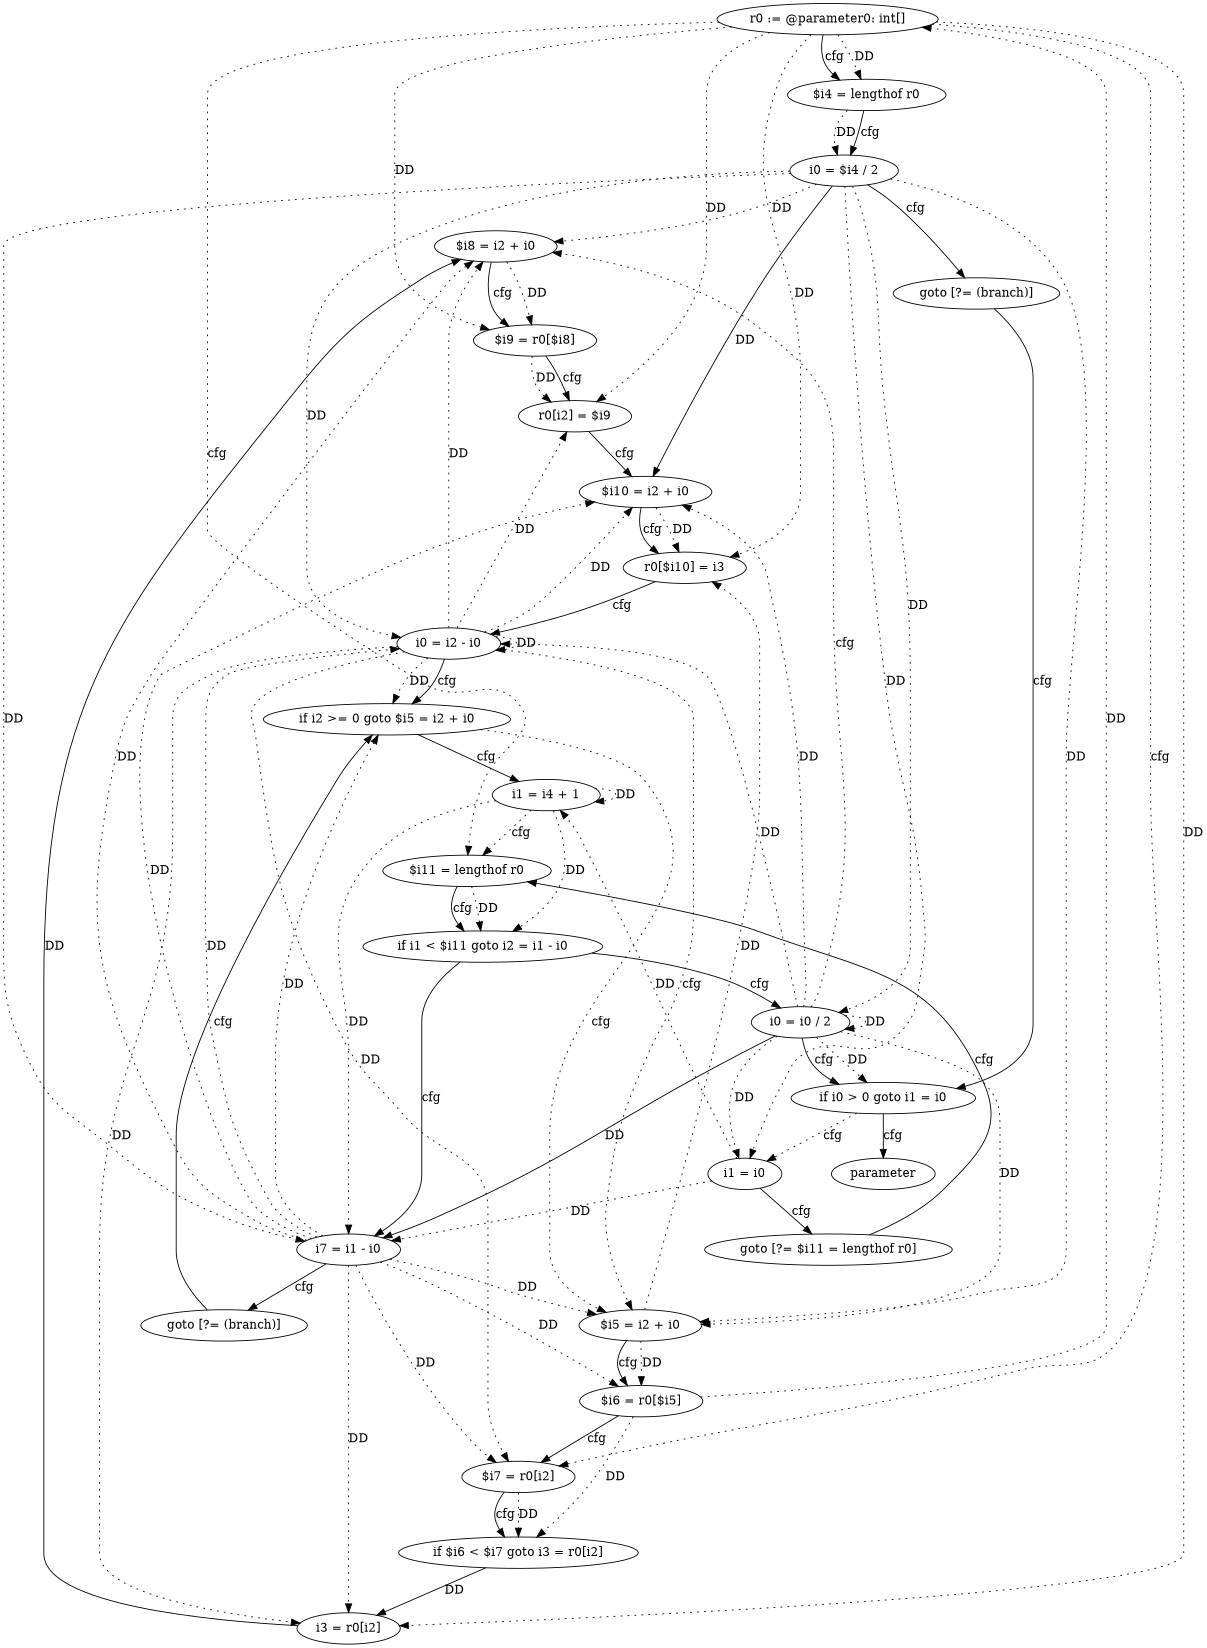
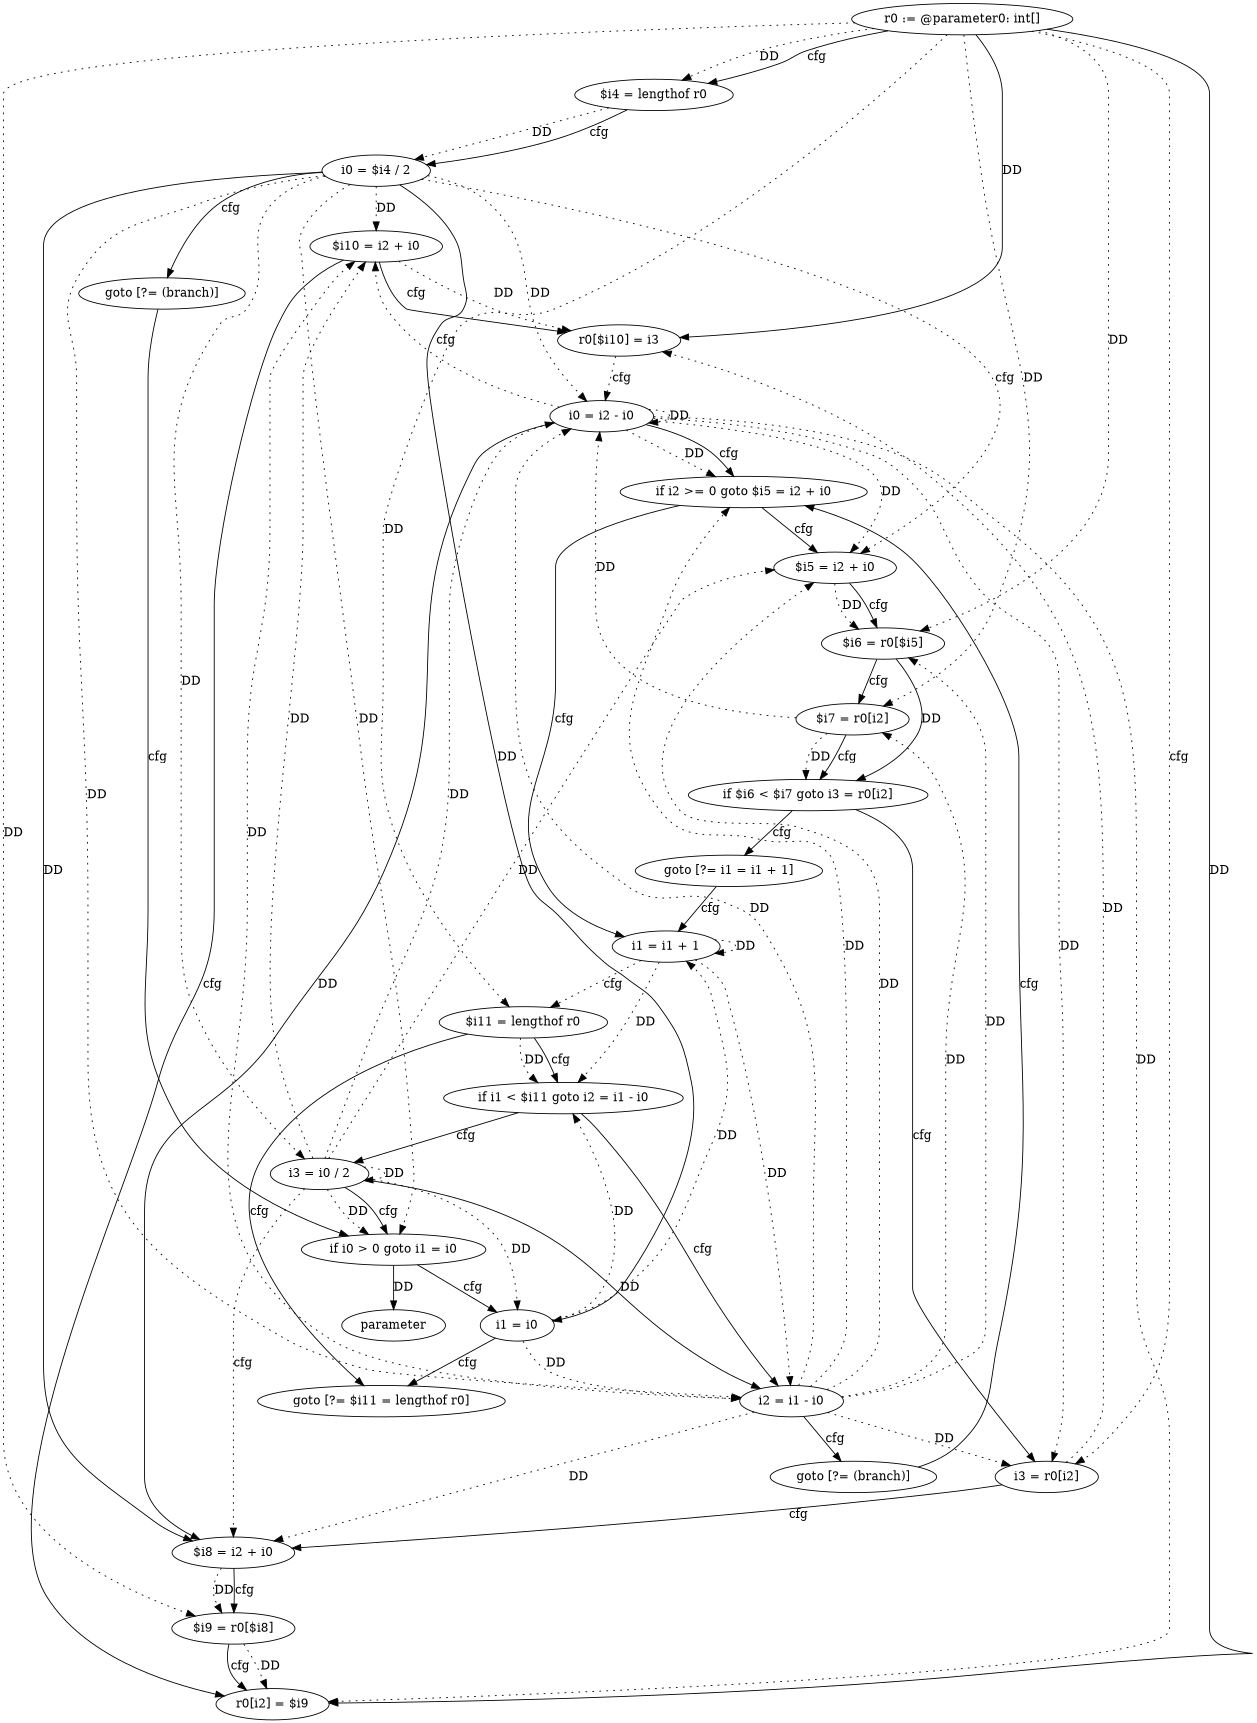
edge "r0 := @parameter0: int[]" -> "r0[i2] = $i9": style dotted -> solid
edge "i0 = $i4 / 2" -> "$i8 = i2 + i0": style dotted -> solid
edge "r0 := @parameter0: int[]" -> "r0[$i10] = i3": style dotted -> solid
edge "i0 = $i4 / 2" -> "$i10 = i2 + i0": style solid -> dotted
edge "i0 = i2 - i0" -> "$i8 = i2 + i0": style dotted -> solid
edge "r0[i2] = $i9" -> "$i10 = i2 + i0": reversed
edge "r0 := @parameter0: int[]" -> "$i11 = lengthof r0": label "cfg" -> "DD"
edge "i0 = i2 - i0" -> "$i10 = i2 + i0": label "DD" -> "cfg"
edge "r0[$i10] = i3" -> "i0 = i2 - i0": style solid -> dotted
edge "i0 = $i4 / 2" -> "if i0 > 0 goto i1 = i0": added, label "DD"
edge "i0 = $i4 / 2" -> "i1 = i0": style dotted -> solid
edge "i0 = $i4 / 2" -> "$i5 = i2 + i0": label "DD" -> "cfg"
edge "r0 := @parameter0: int[]" -> "$i7 = r0[i2]": label "cfg" -> "DD"
node "i1 = i4 + 1": label "i1 = i4 + 1" -> "i1 = i1 + 1"
edge "$i6 = r0[$i5]" -> "r0 := @parameter0: int[]": reversed
edge "r0 := @parameter0: int[]" -> "i3 = r0[i2]": label "DD" -> "cfg"
node "goto [?= i1 = i1 + 1]": added
edge "$i5 = i2 + i0" -> "r0[$i10] = i3": now "i3 = r0[i2]" -> "r0[$i10] = i3"
edge "i3 = r0[i2]" -> "$i8 = i2 + i0": label "DD" -> "cfg"
edge "if i2 >= 0 goto $i5 = i2 + i0" -> "$i5 = i2 + i0": style dotted -> solid
edge "goto [?= $i11 = lengthof r0]" -> "$i11 = lengthof r0": reversed
edge "i0 = i2 - i0" -> "$i5 = i2 + i0": label "cfg" -> "DD"
node "i0 = i0 / 2": label "i0 = i0 / 2" -> "i3 = i0 / 2"
edge "i0 = i2 - i0" -> "$i7 = r0[i2]": reversed
edge "if i0 > 0 goto i1 = i0" -> "i1 = i0": style dotted -> solid
edge "if i0 > 0 goto i1 = i0" -> "parameter": label "cfg" -> "DD"
edge "i1 = i0" -> "if i1 < $i11 goto i2 = i1 - i0": added, label "DD"
node "i7 = i1 - i0": label "i7 = i1 - i0" -> "i2 = i1 - i0"
edge "$i6 = r0[$i5]" -> "if $i6 < $i7 goto i3 = r0[i2]": style dotted -> solid
edge "if $i6 < $i7 goto i3 = r0[i2]" -> "i3 = r0[i2]": label "DD" -> "cfg"
